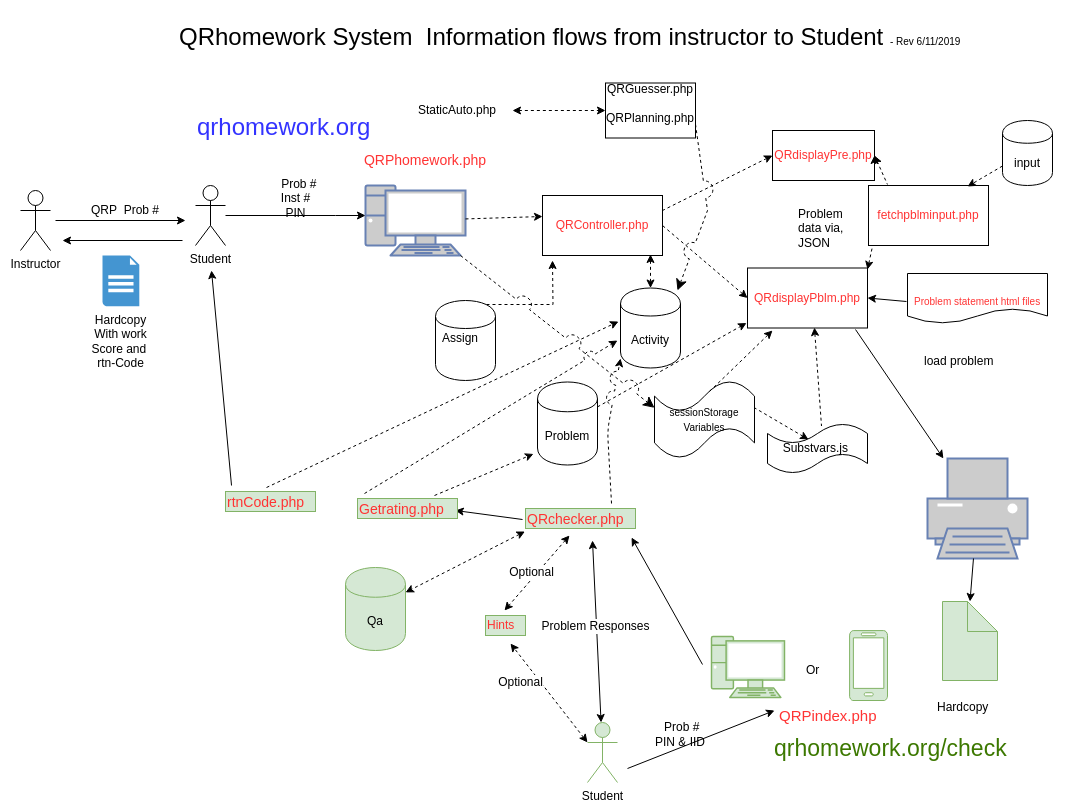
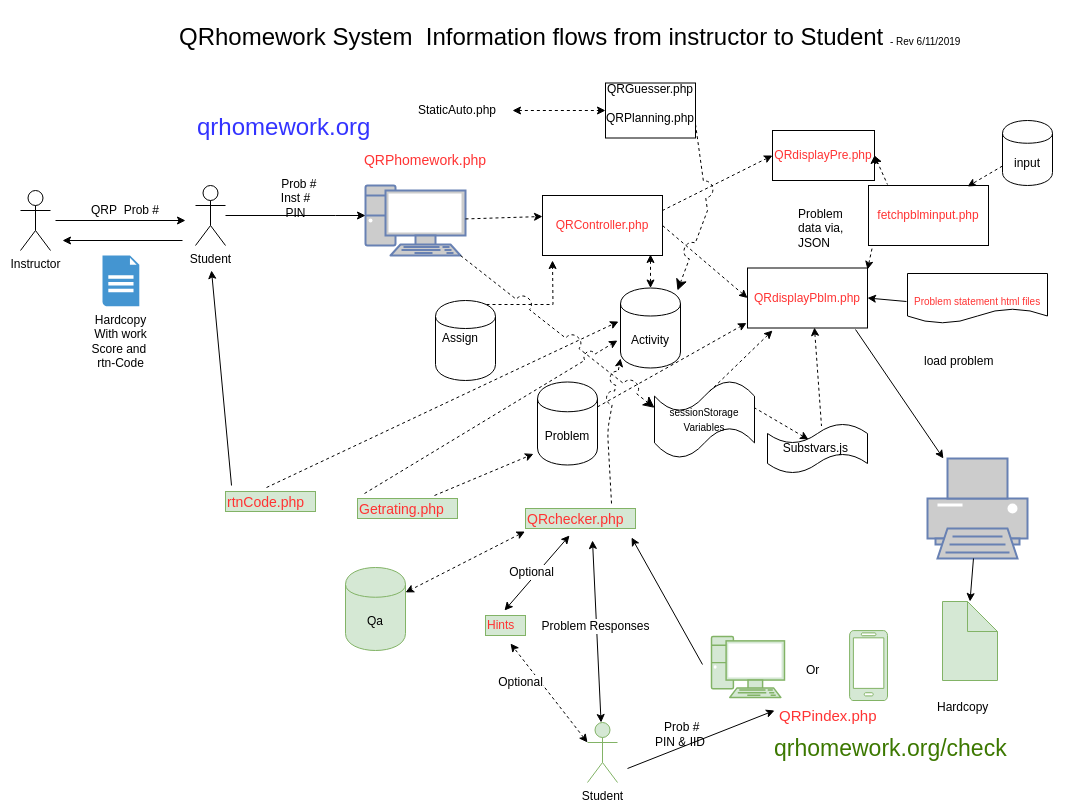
edge "QRchecker.php" -> "Getrating.php": removed
edge "QRchecker.php" -- "Hints": style dashed -> solid
